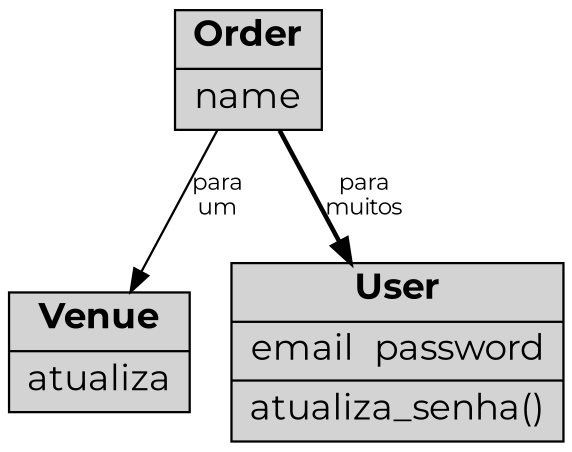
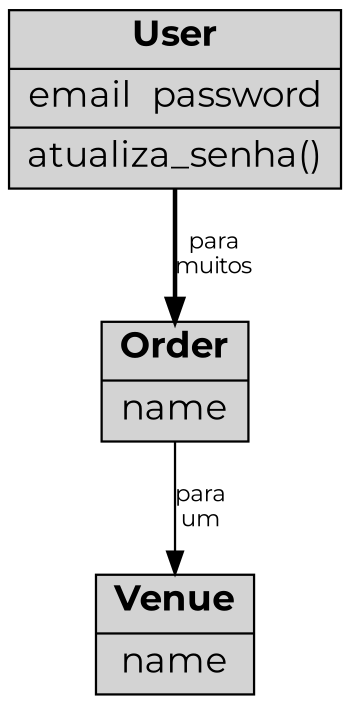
edge "Order" -> "User": reversed
node "Venue": text "atualiza" -> "name"
